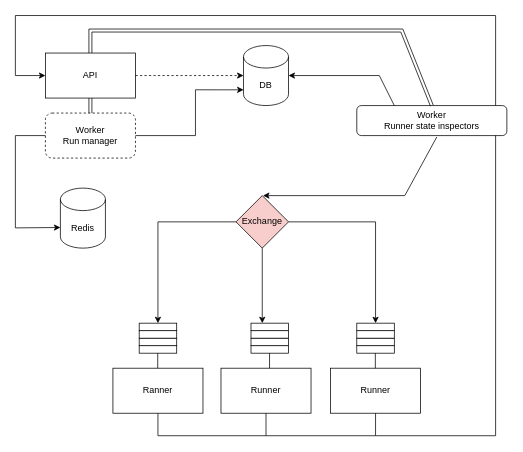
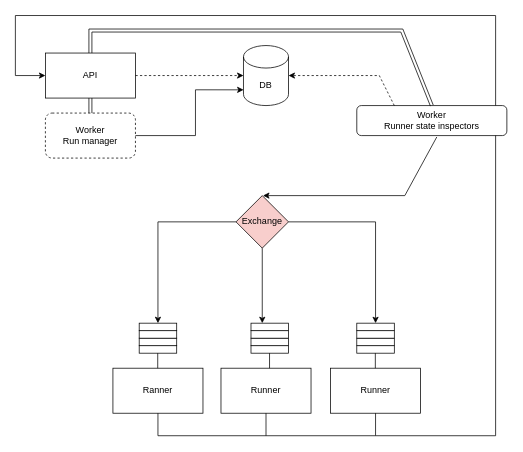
edge "Worker Runner state inspectors" -> "DB": style solid -> dashed
edge "Worker Run manager" -> "Redis": removed
node "Redis": removed
